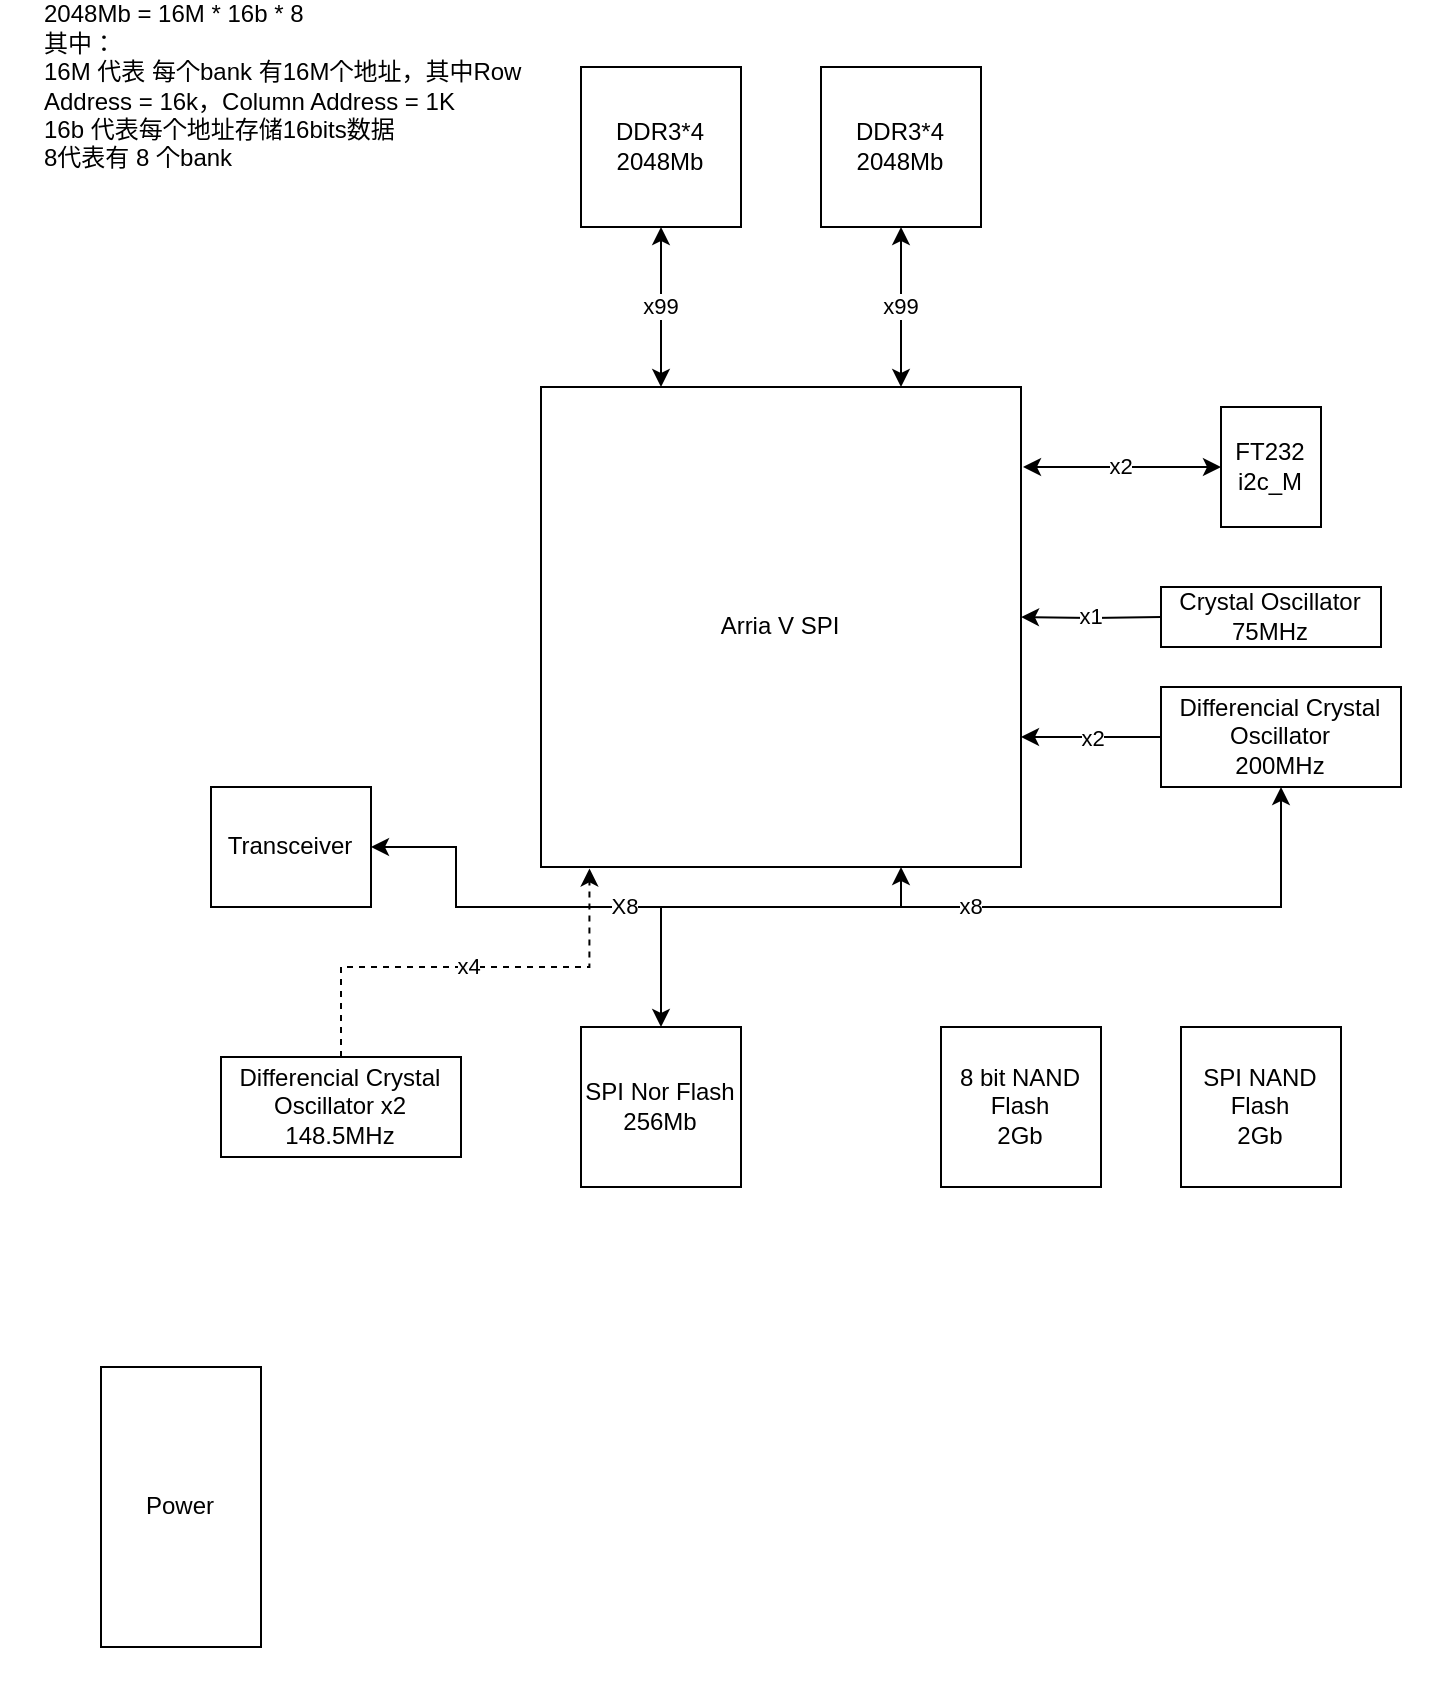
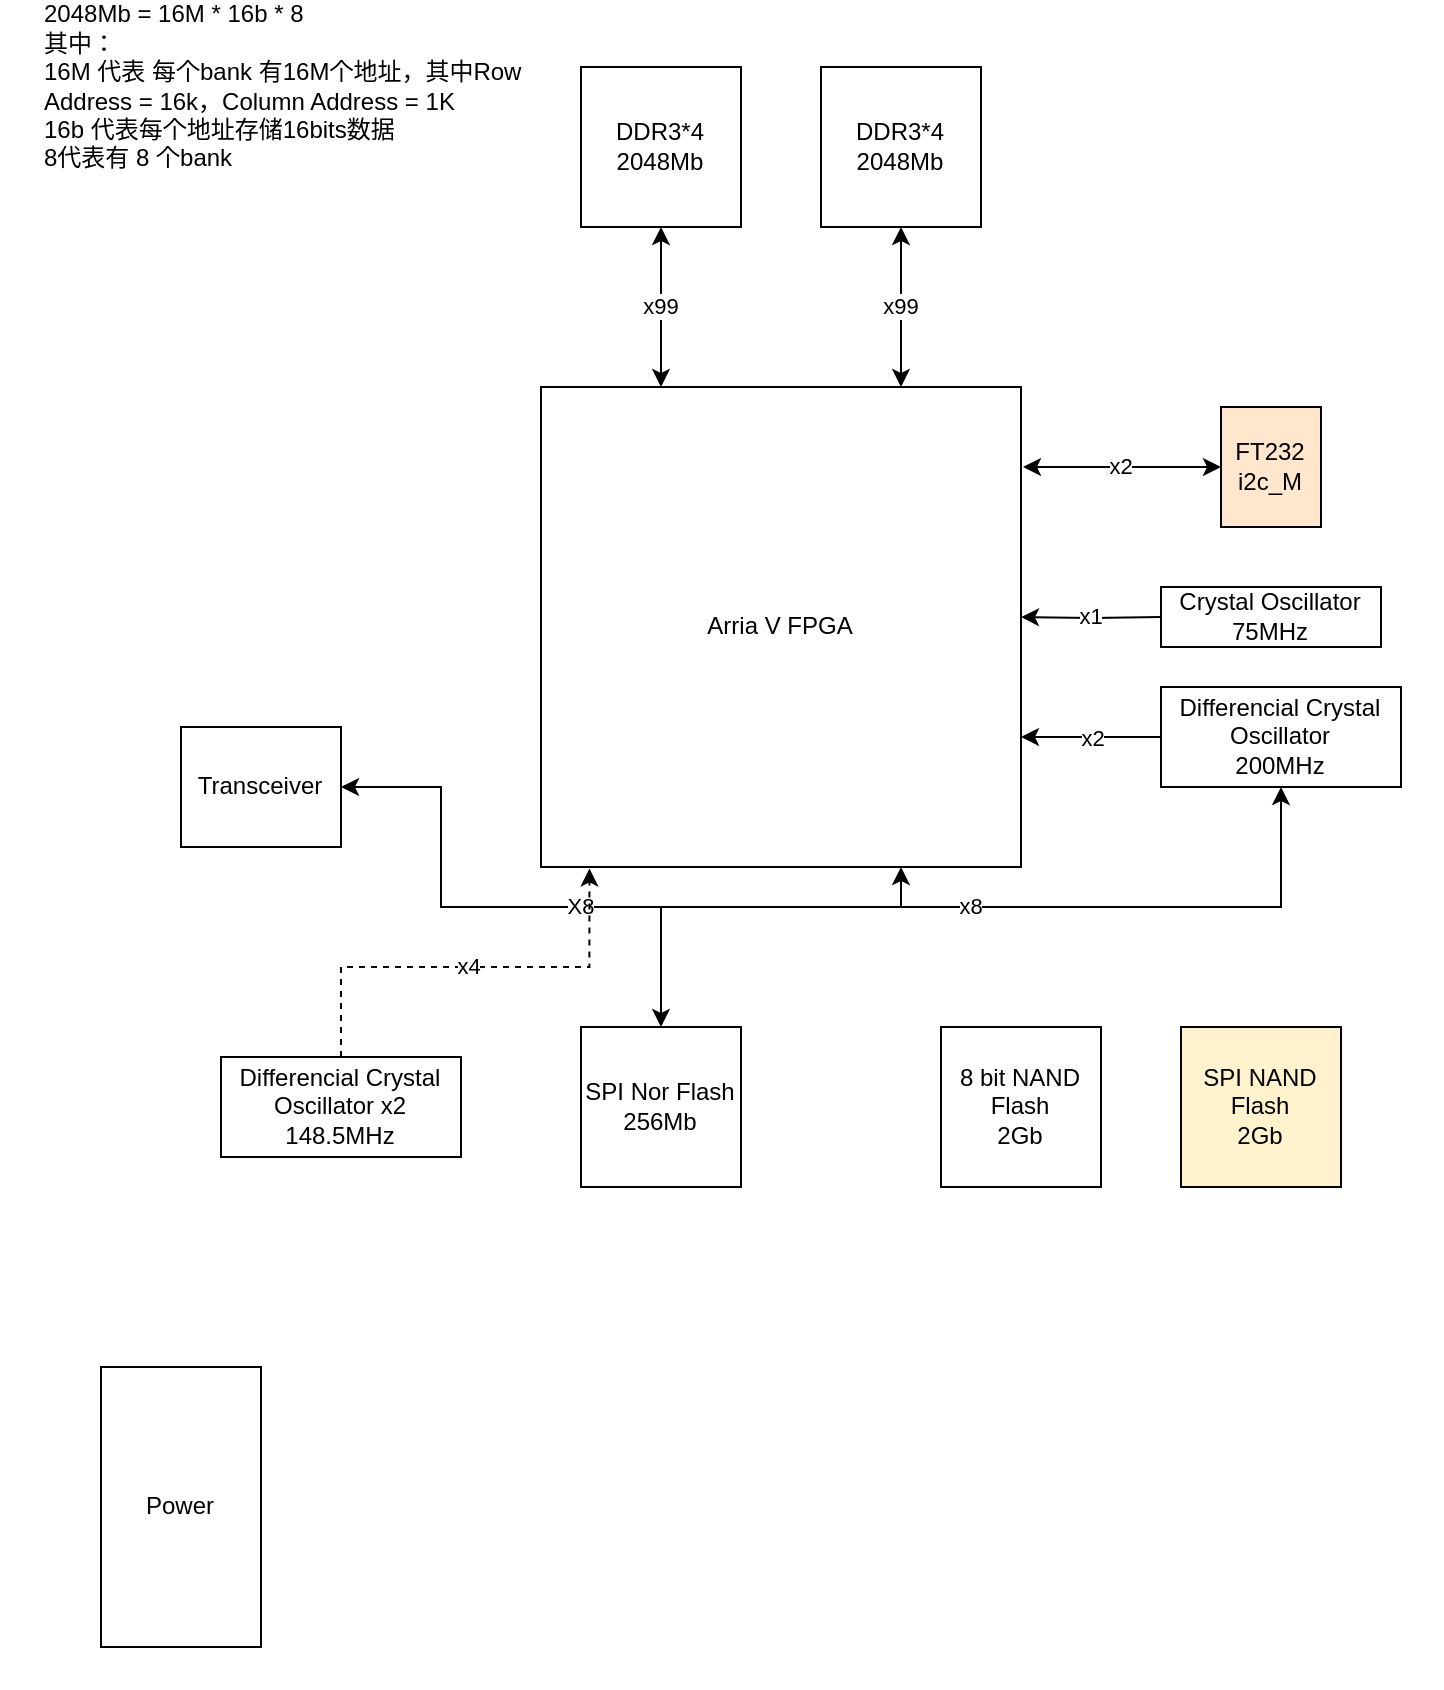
node "FT232 i2c_M": fillcolor #ffffff -> #ffe6cc
node "Arria V SPI": label "Arria V SPI" -> "Arria V FPGA"
node "Transceiver": moved (291, 847) -> (261, 787)
node "SPI NAND Flash 2Gb": fillcolor #ffffff -> #fff2cc
